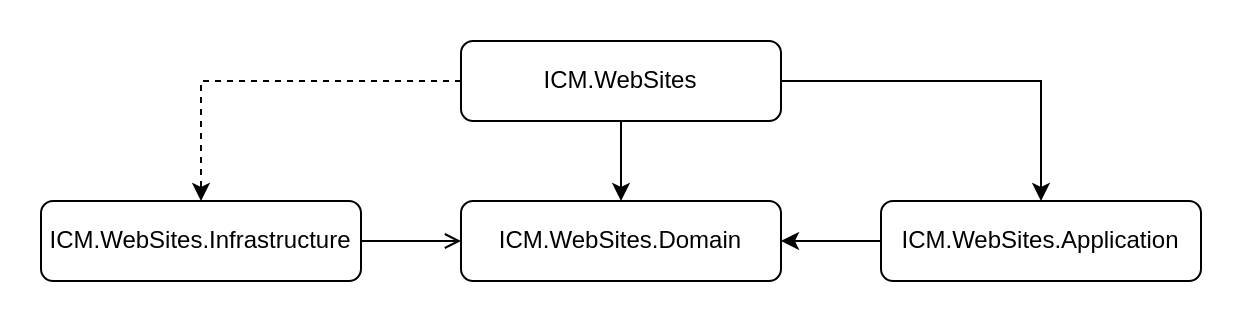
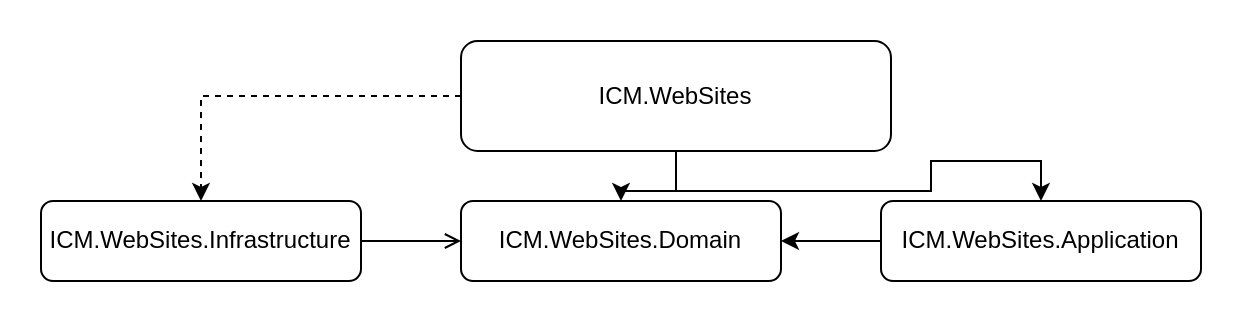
node "ICM.WebSites": size 320x80 -> 430x110
